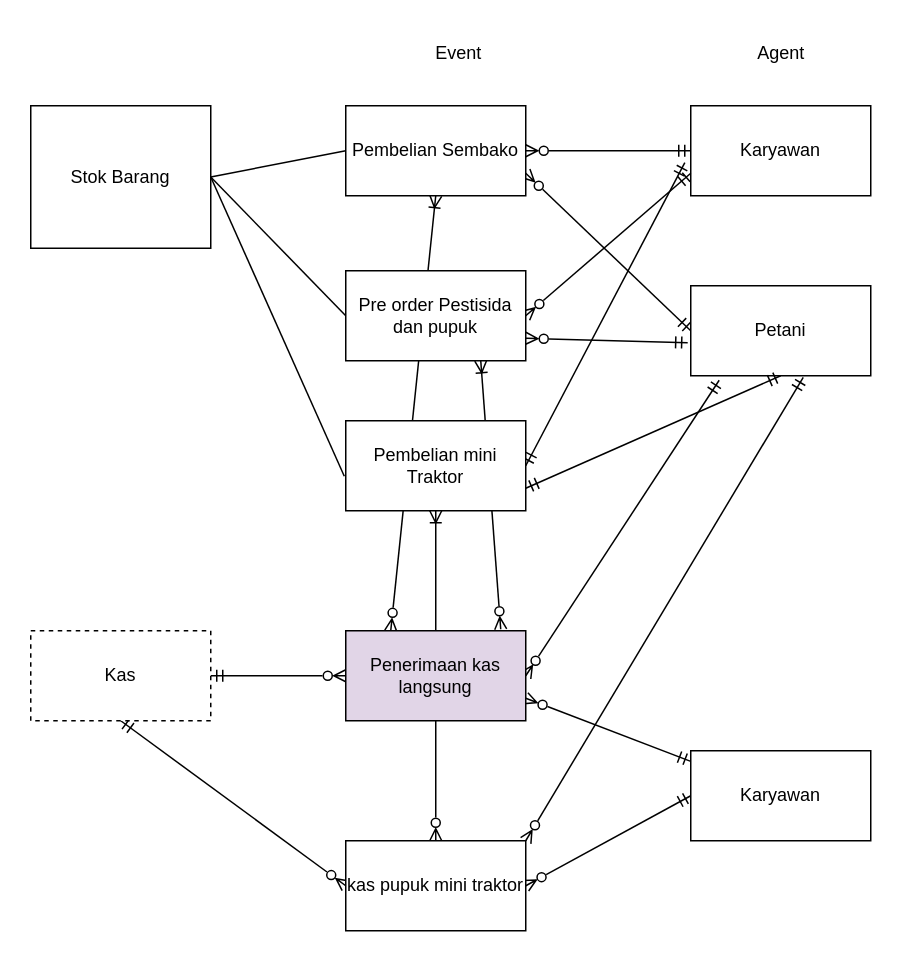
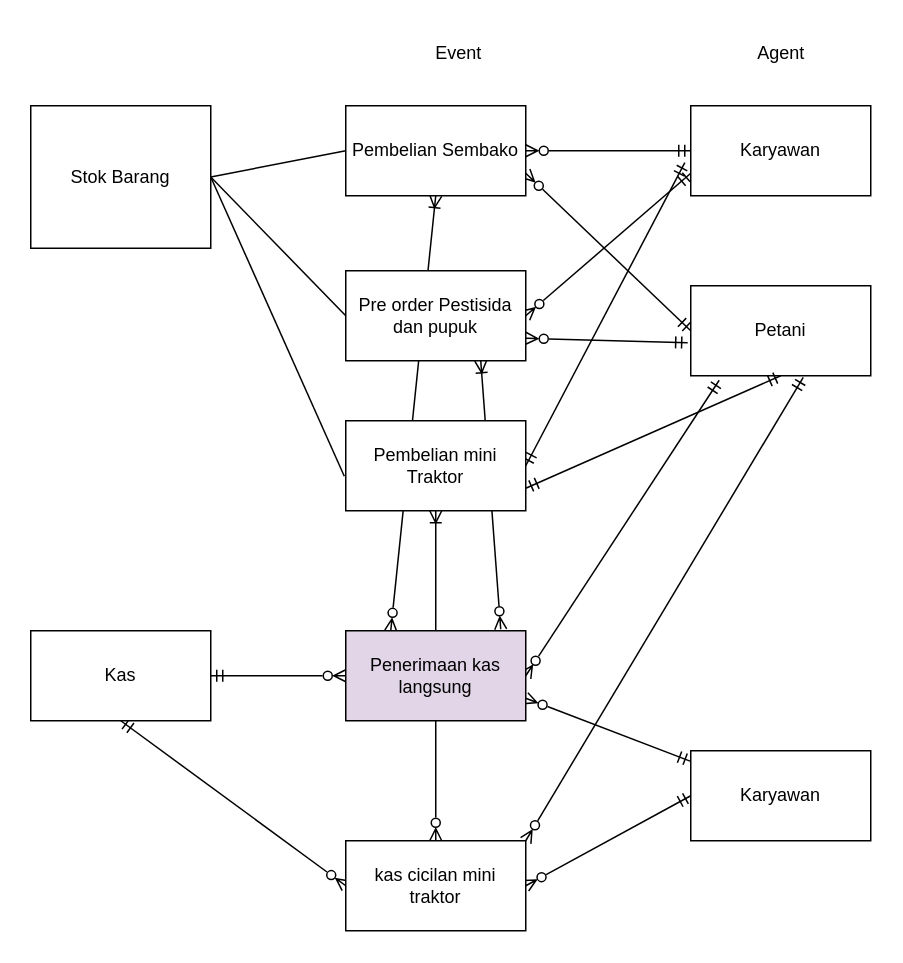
node "Kas": style dashed -> solid
node "kas pupuk mini traktor": label "kas pupuk mini traktor" -> "kas cicilan mini traktor"
